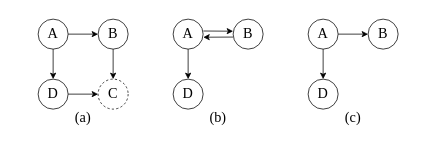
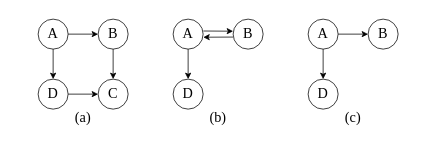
node "C": style dashed -> solid
